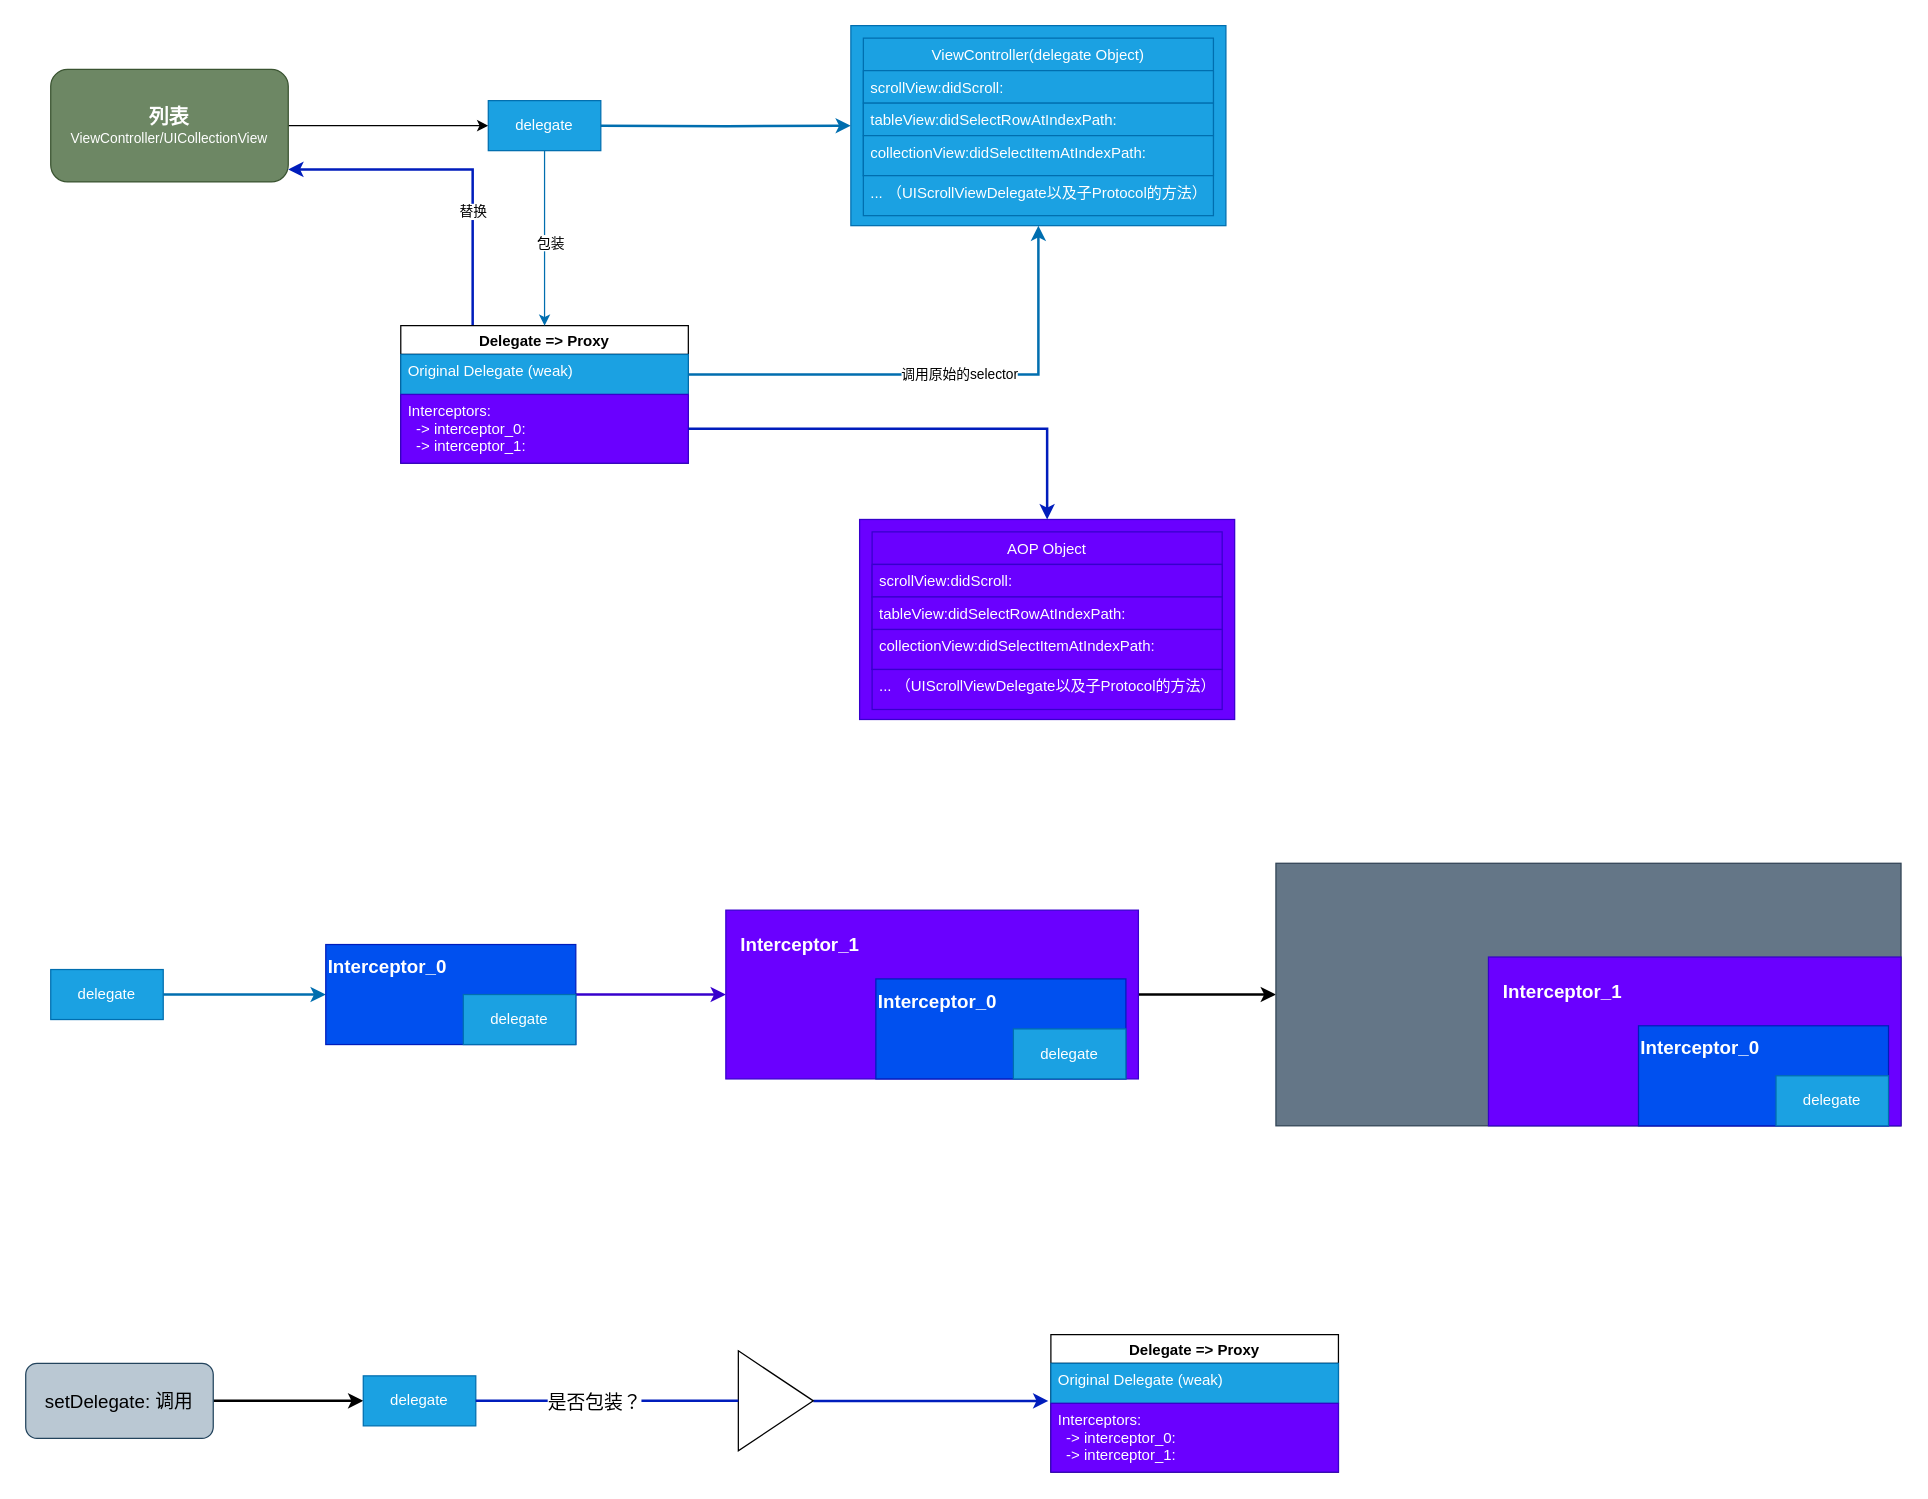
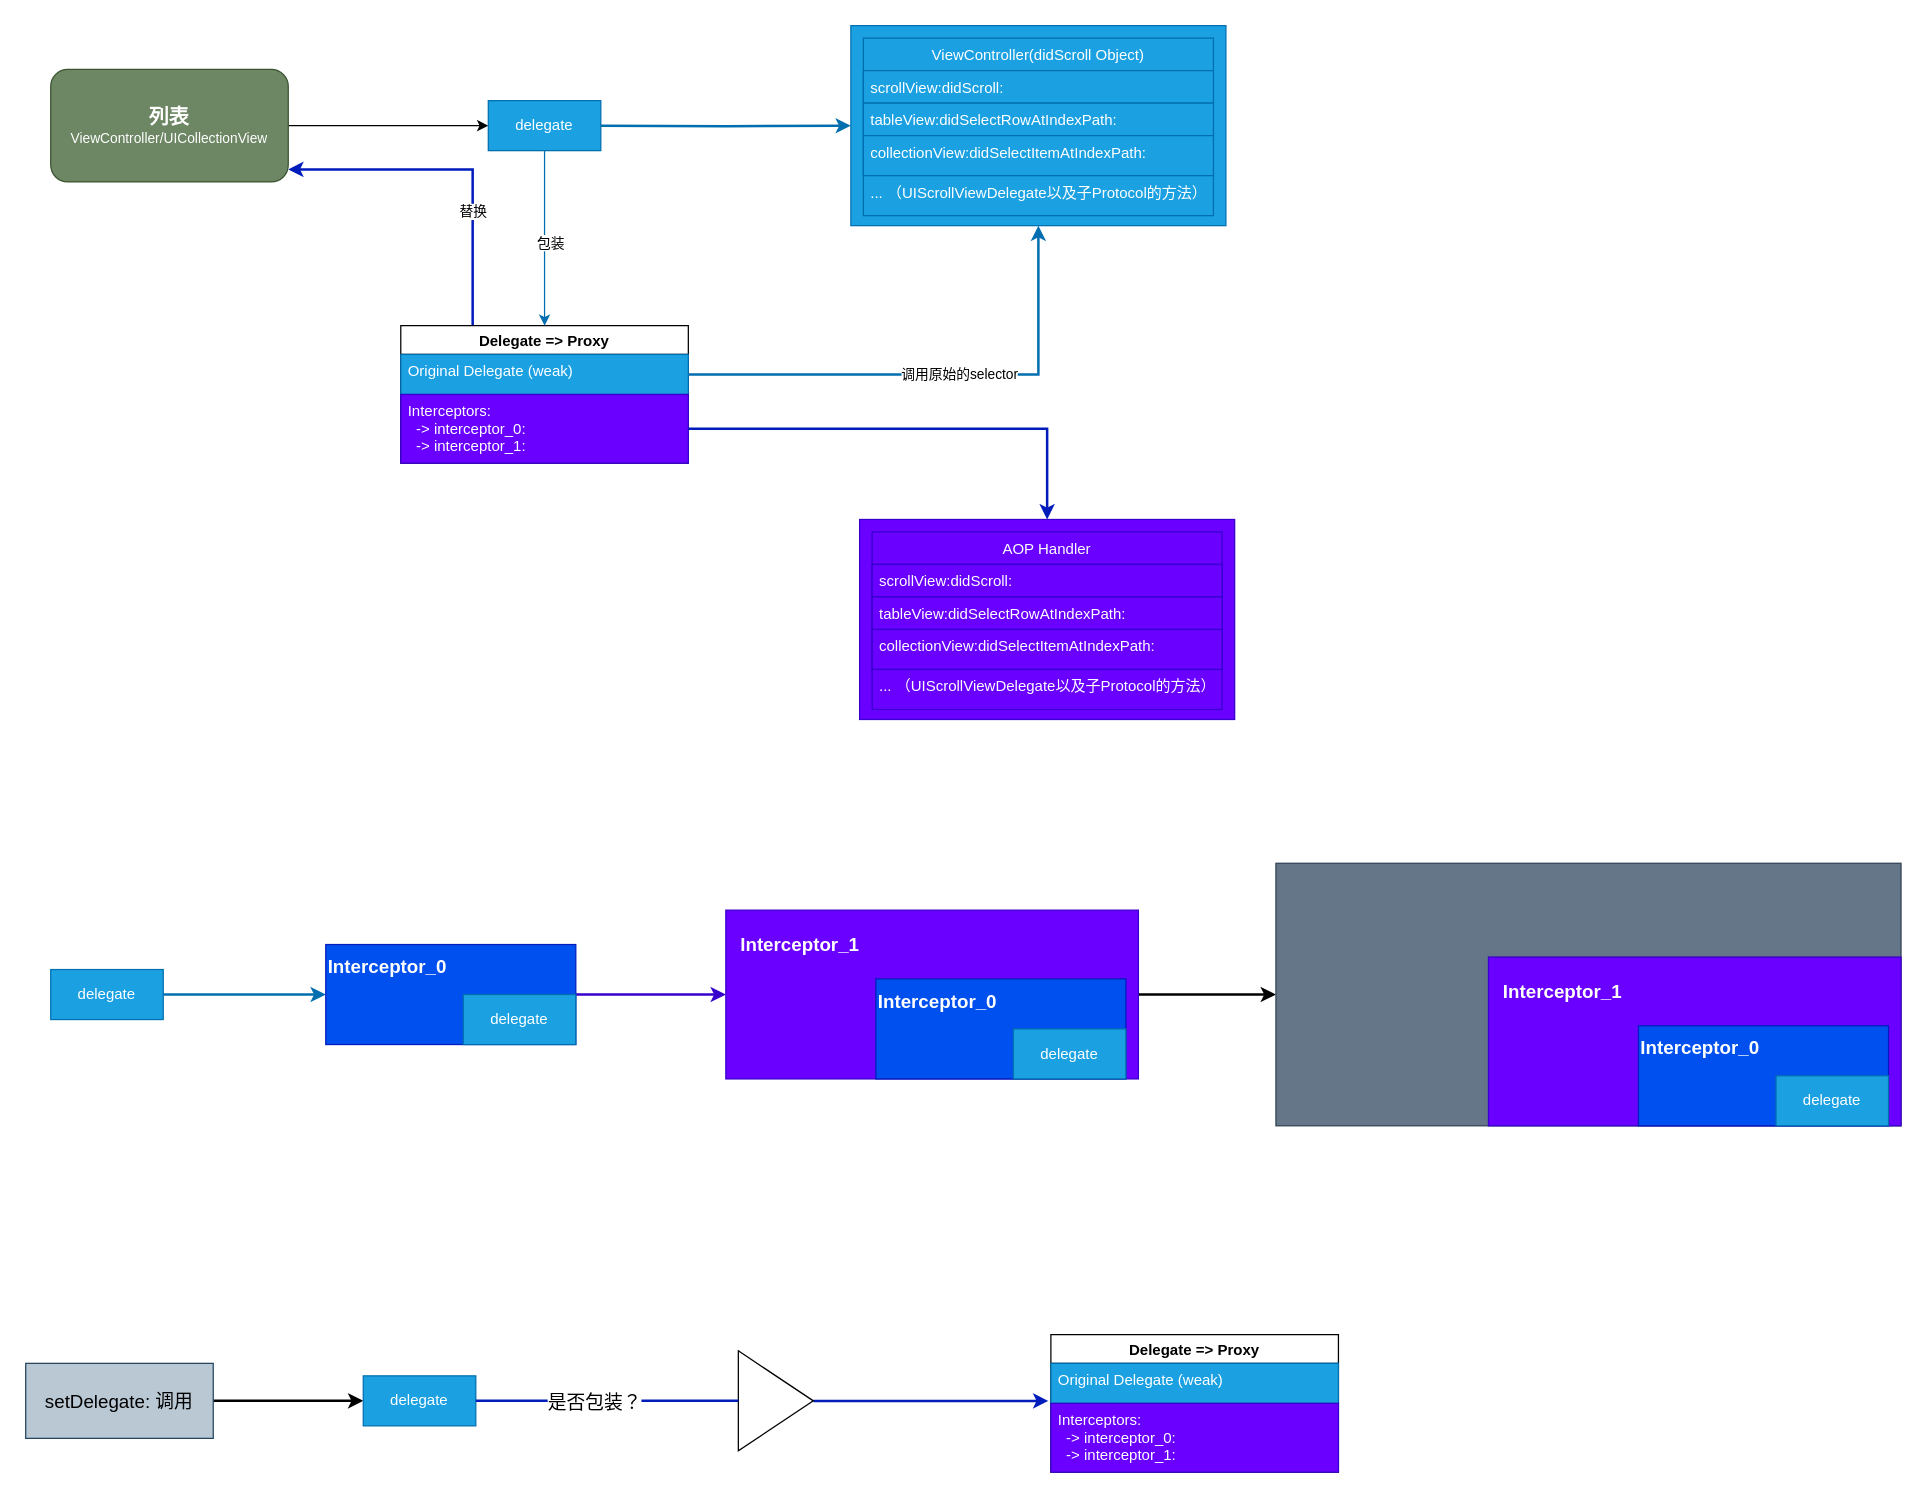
node "ViewController(delegate Object)": label "ViewController(delegate Object)" -> "ViewController(didScroll Object)"
node "AOP Object": label "AOP Object" -> "AOP Handler"
node "setDelegate: 调用": shape rounded rectangle -> rectangle
